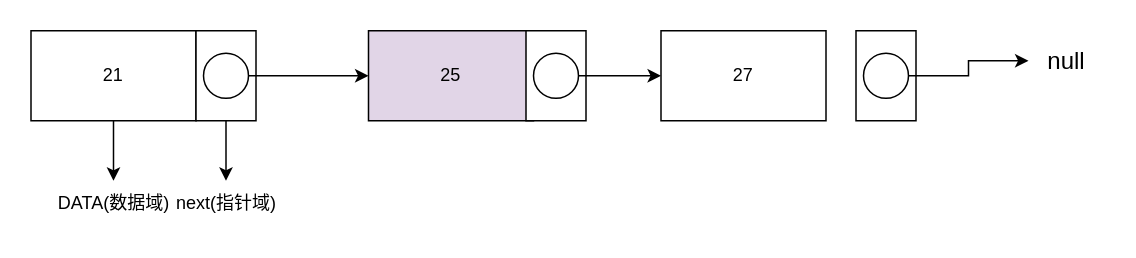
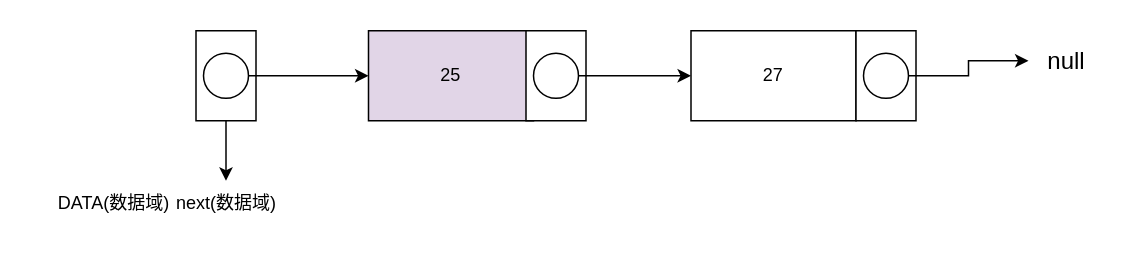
node "21": removed
node "27": moved (743, 76) -> (773, 76)
edge "21" -> "DATA(数据域)": removed
node "next(指针域)": label "next(指针域)" -> "next(数据域)"
